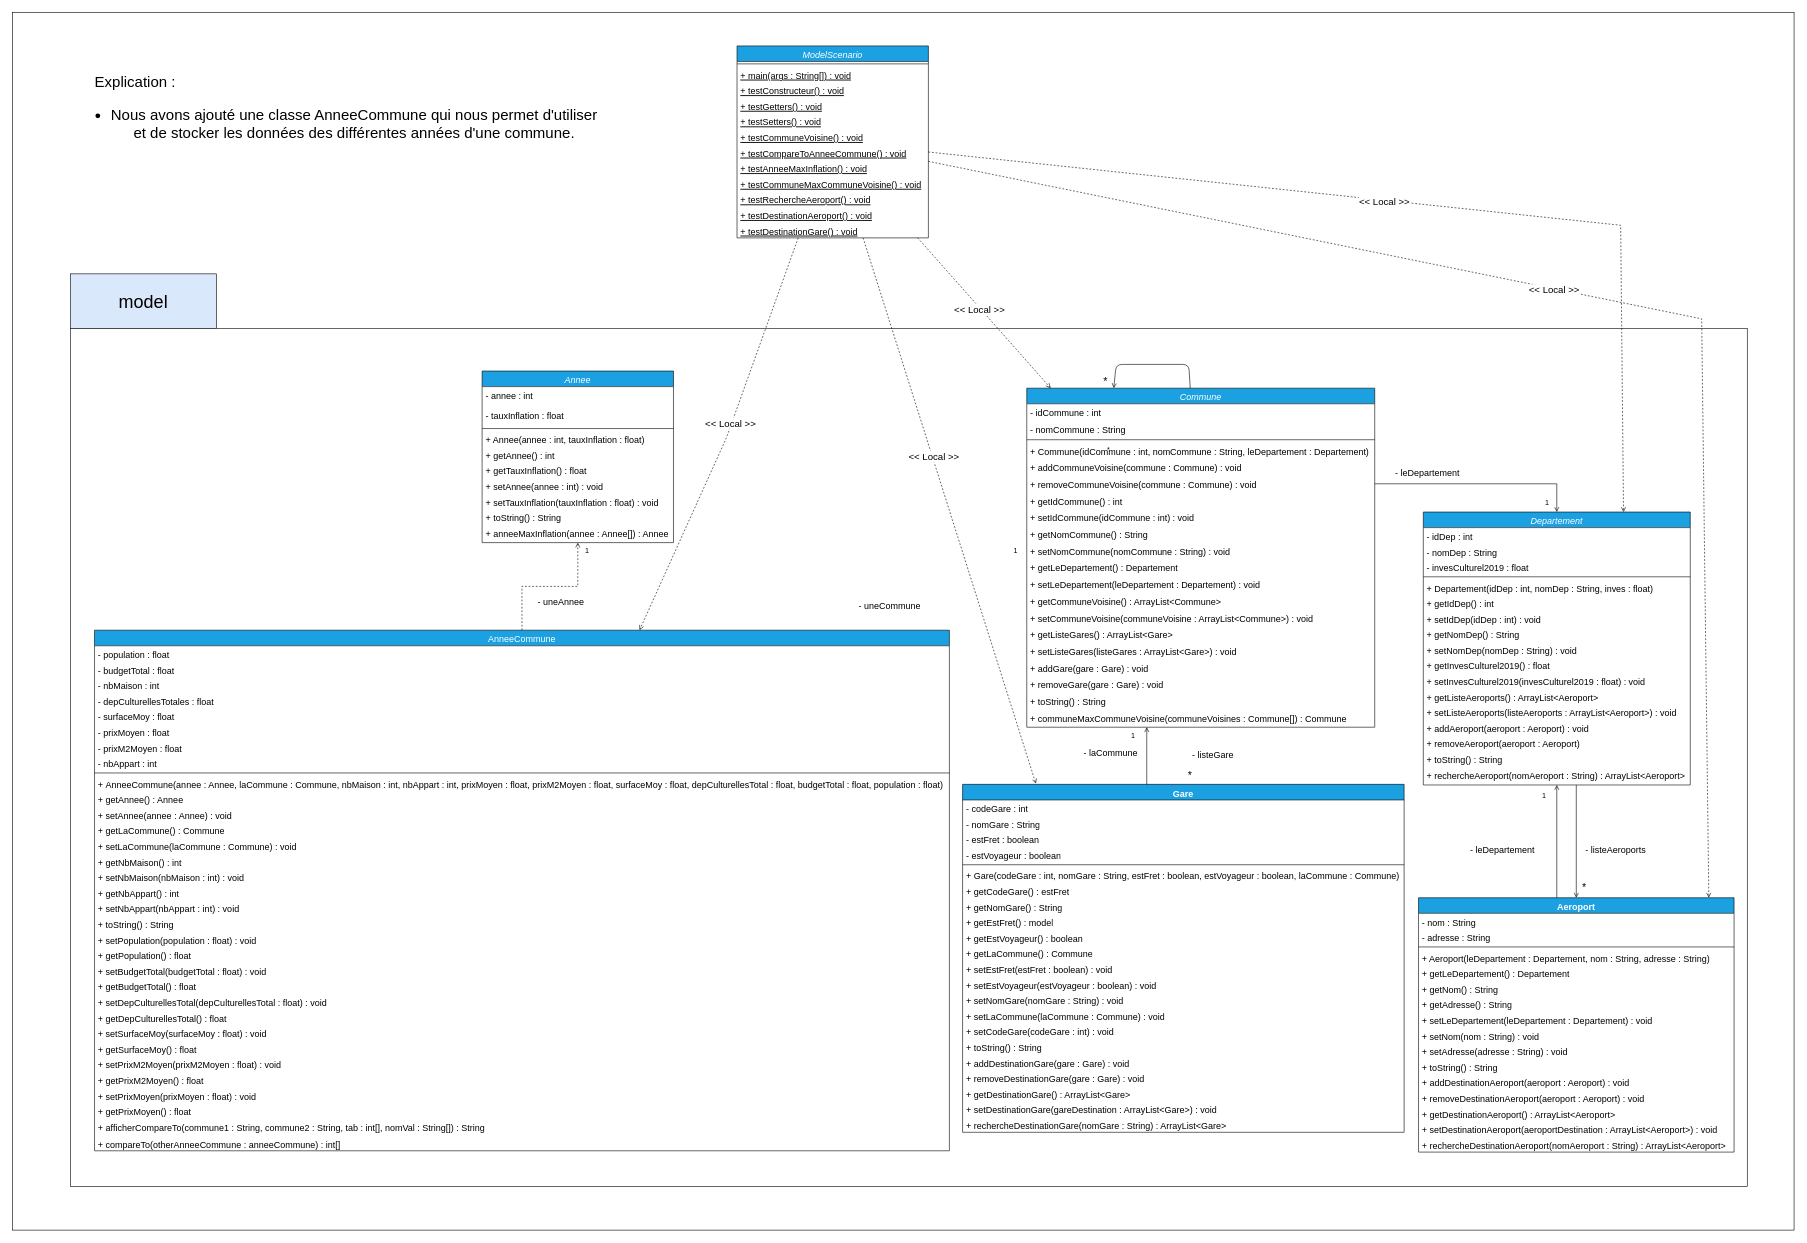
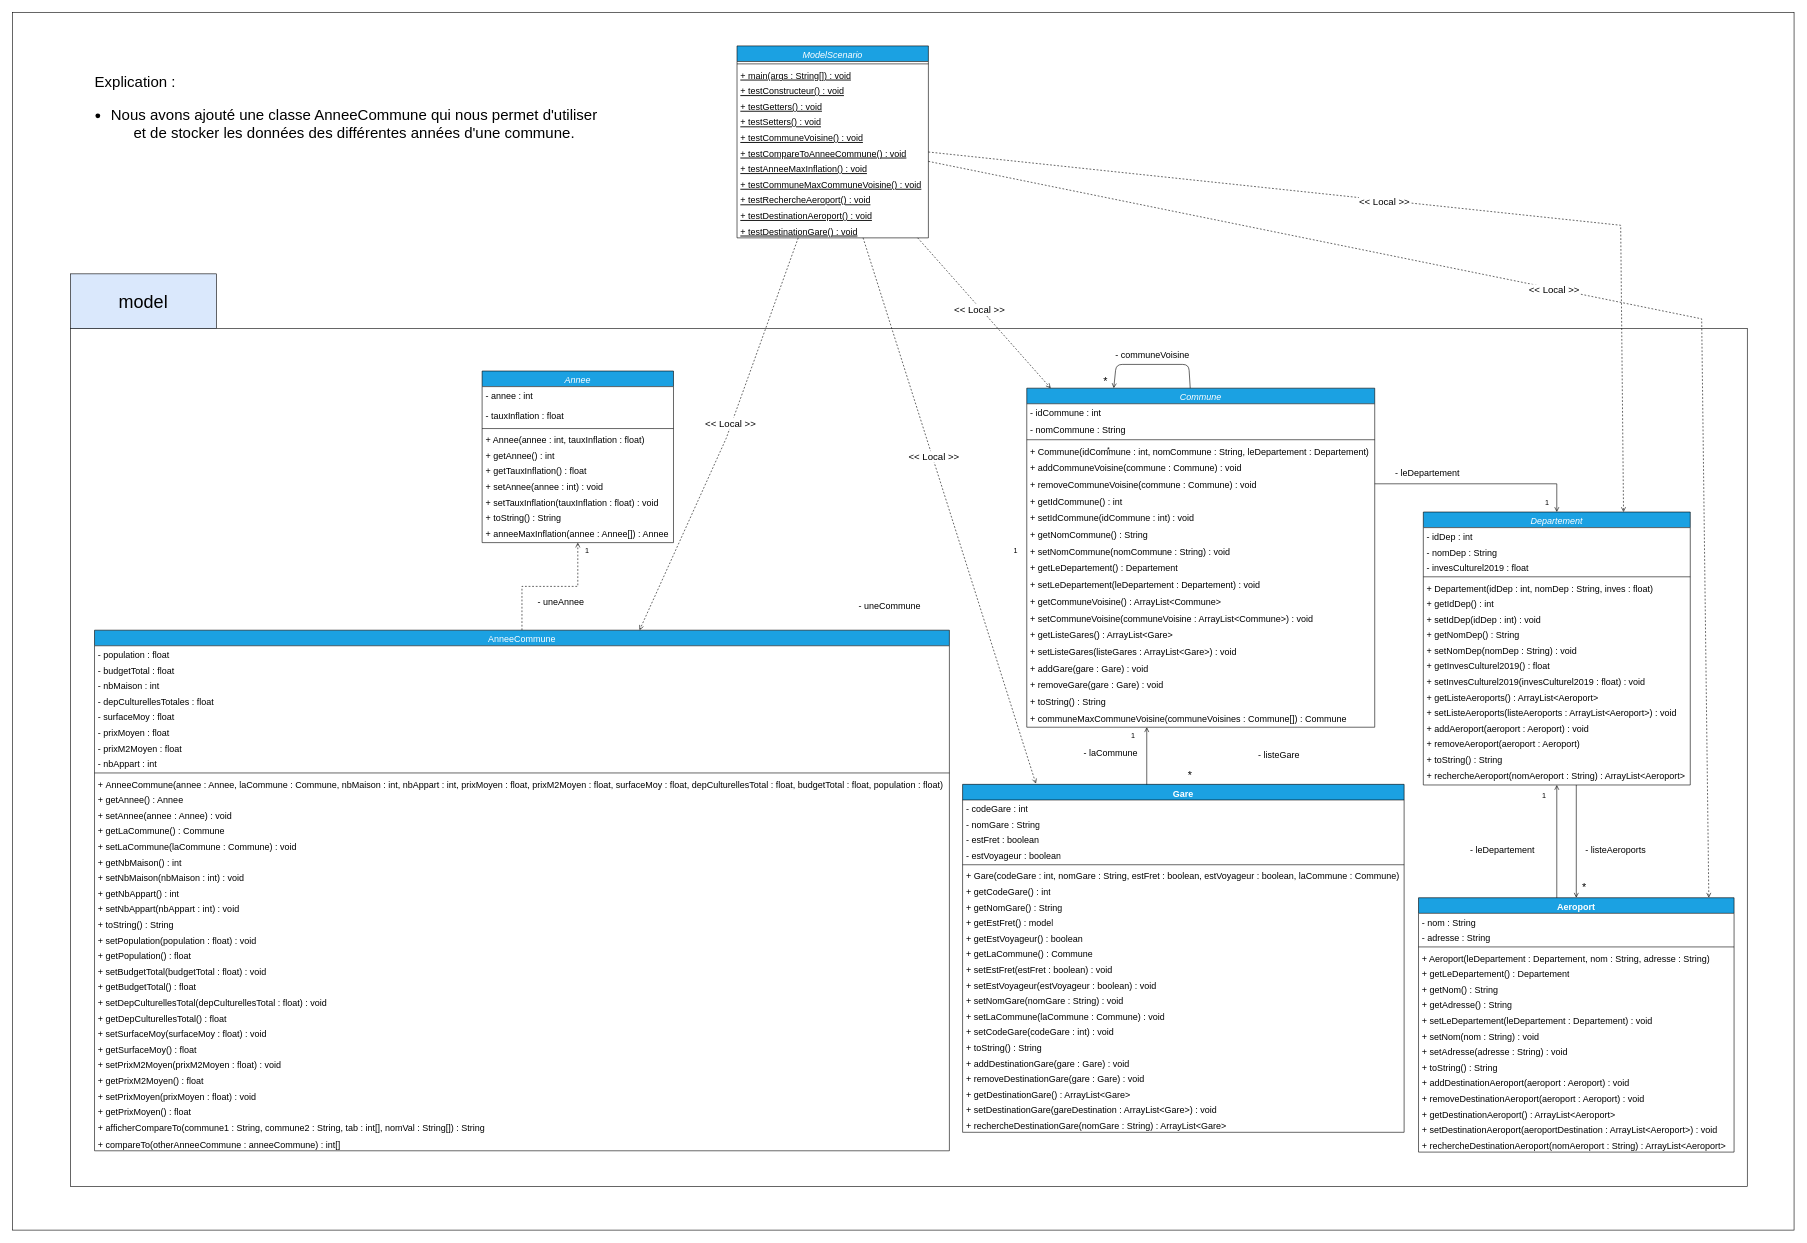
node "- communeVoisine": added
node "- listeGare": moved (1213, 755) -> (1279, 755)
node "+ getCodeGare() : estFret": label "+ getCodeGare() : estFret" -> "+ getCodeGare() : int"
